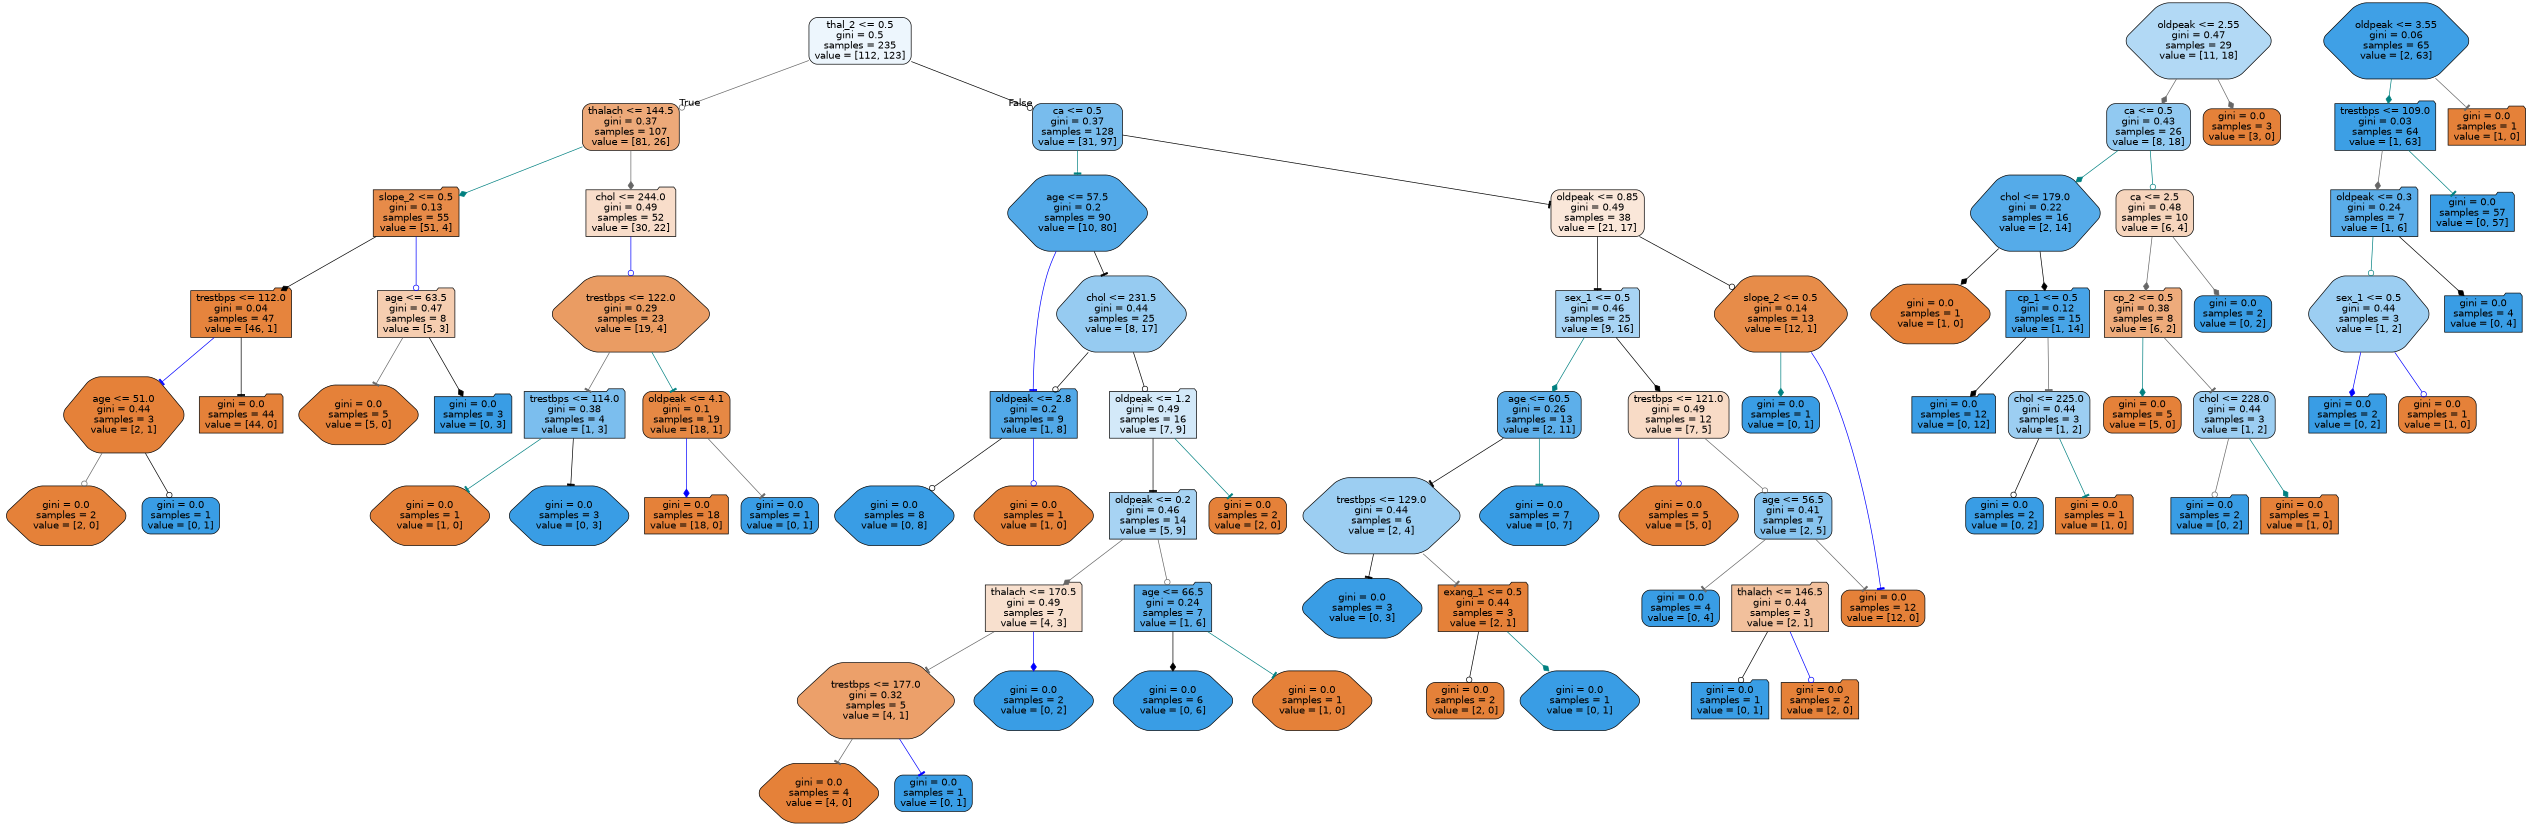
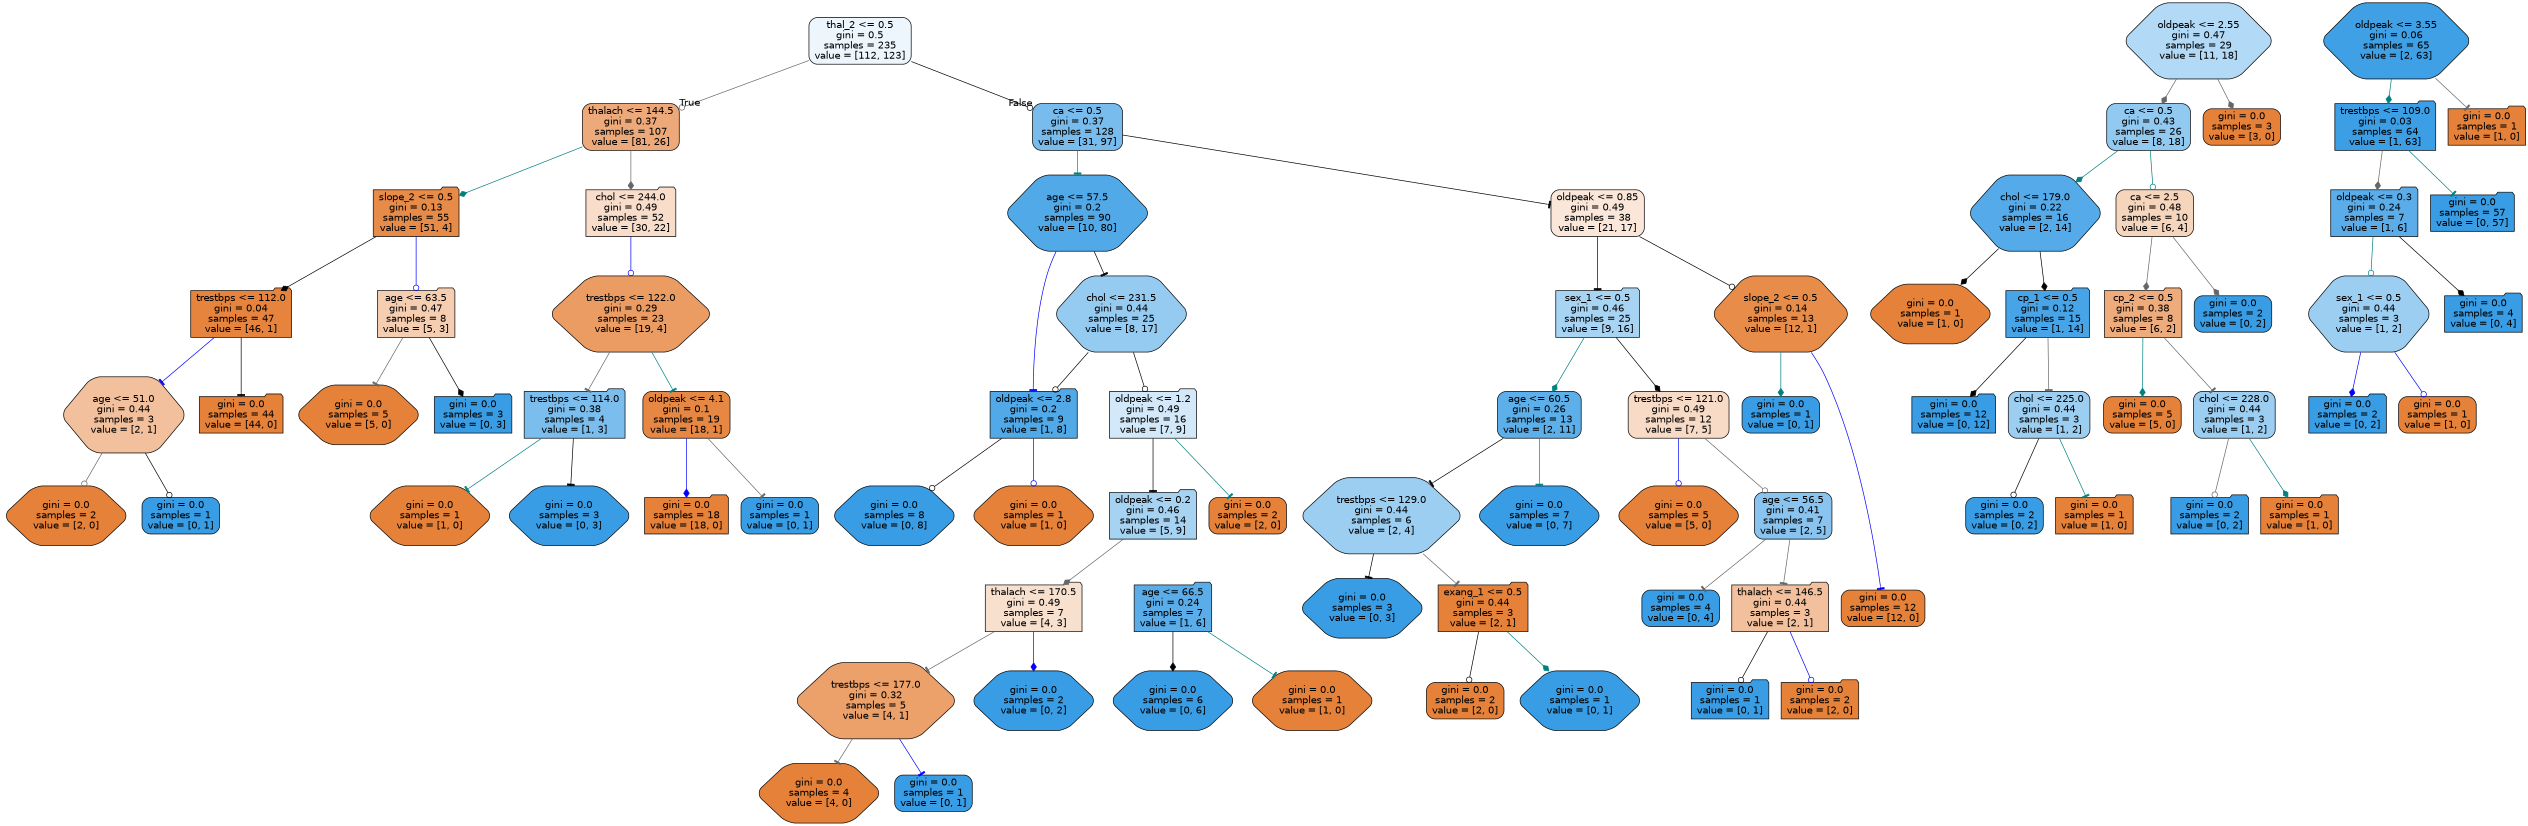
node "age <= 51.0 gini = 0.44 samples = 3 value = [2, 1]": fillcolor #e58139 -> #f2c09c
edge "oldpeak <= 0.2 gini = 0.46 samples = 14 value = [5, 9]" -> "age <= 66.5 gini = 0.24 samples = 7 value = [1, 6]": removed
edge "age <= 56.5 gini = 0.41 samples = 7 value = [2, 5]" -> "gini = 0.0 samples = 12 value = [12, 0]": now "age <= 56.5 gini = 0.41 samples = 7 value = [2, 5]" -> "thalach <= 146.5 gini = 0.44 samples = 3 value = [2, 1]"
